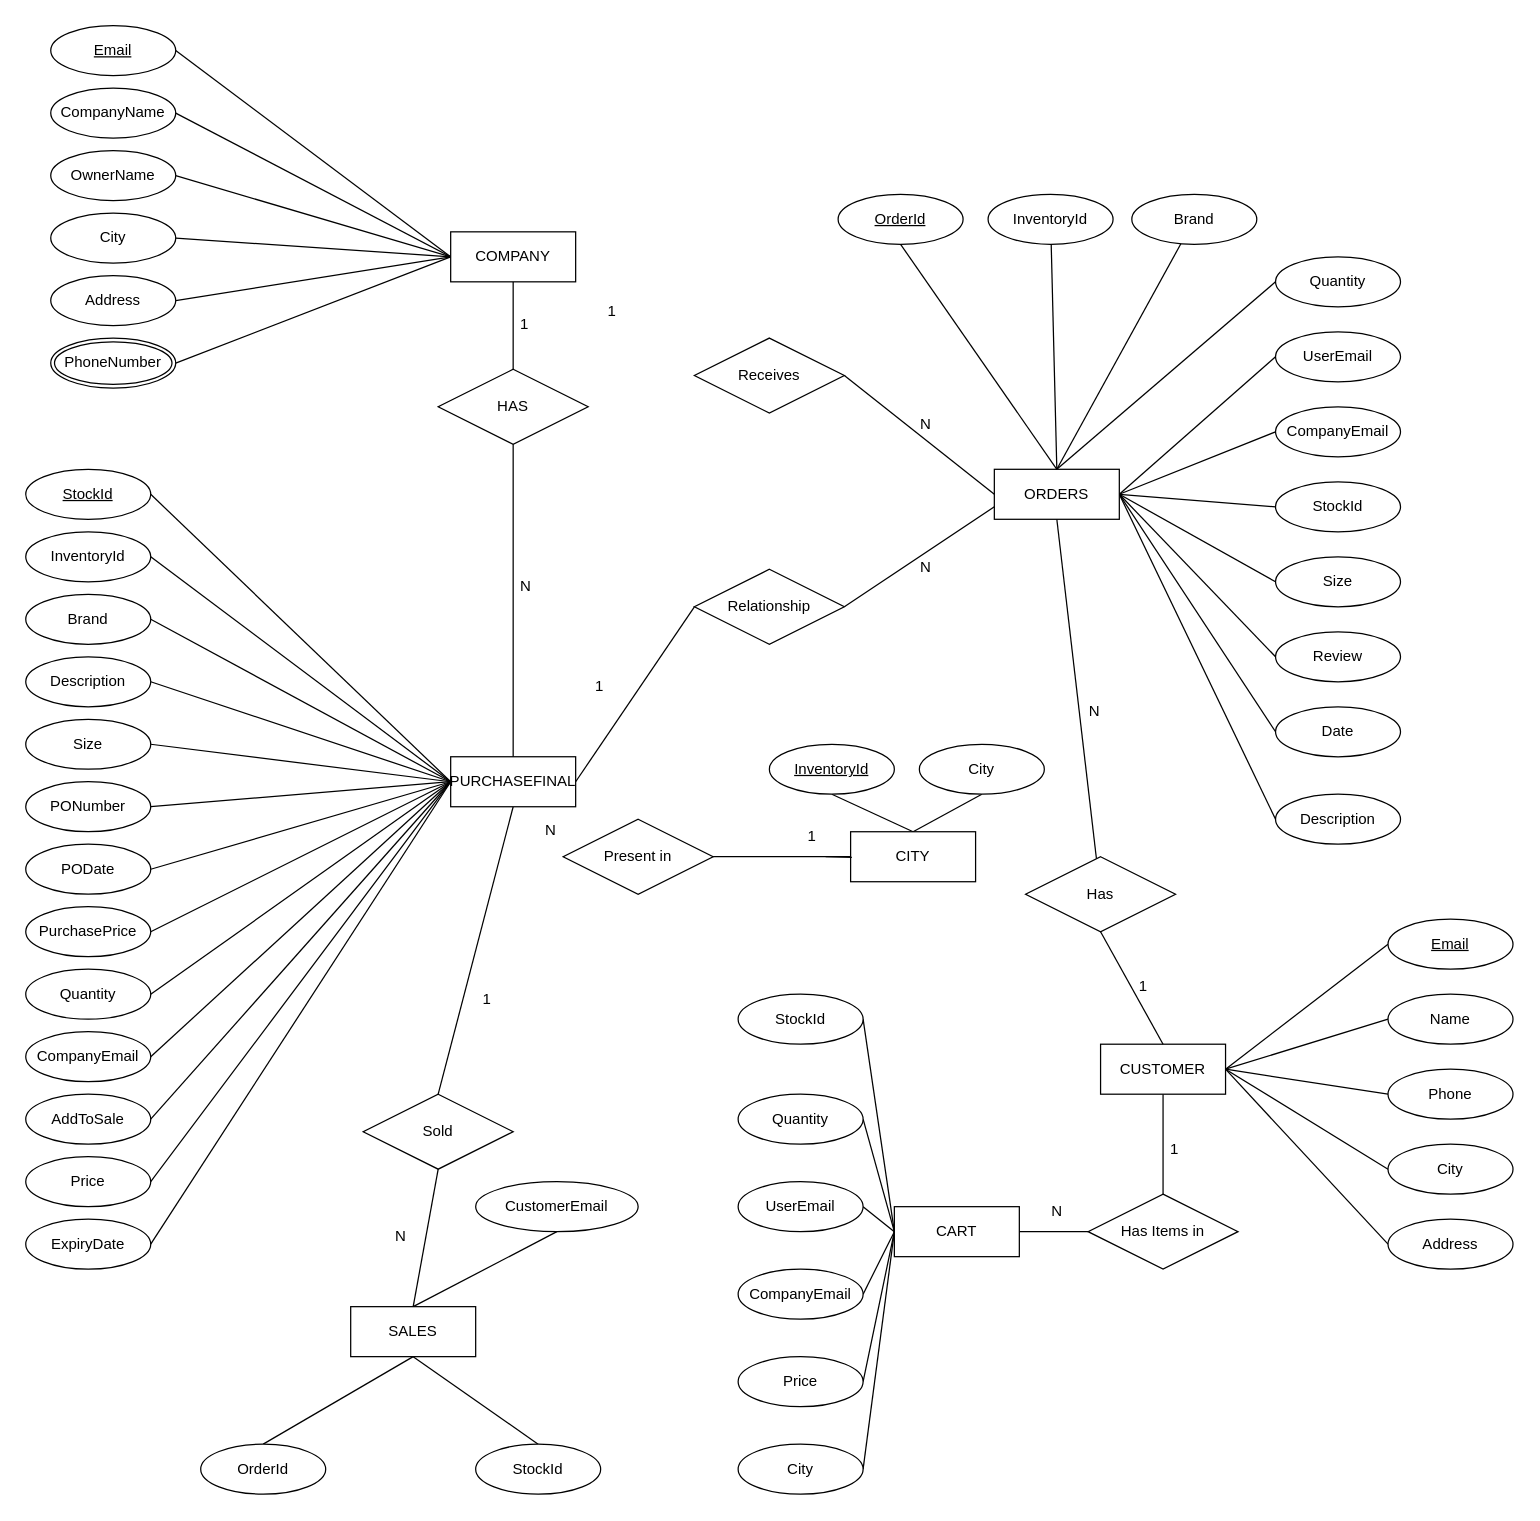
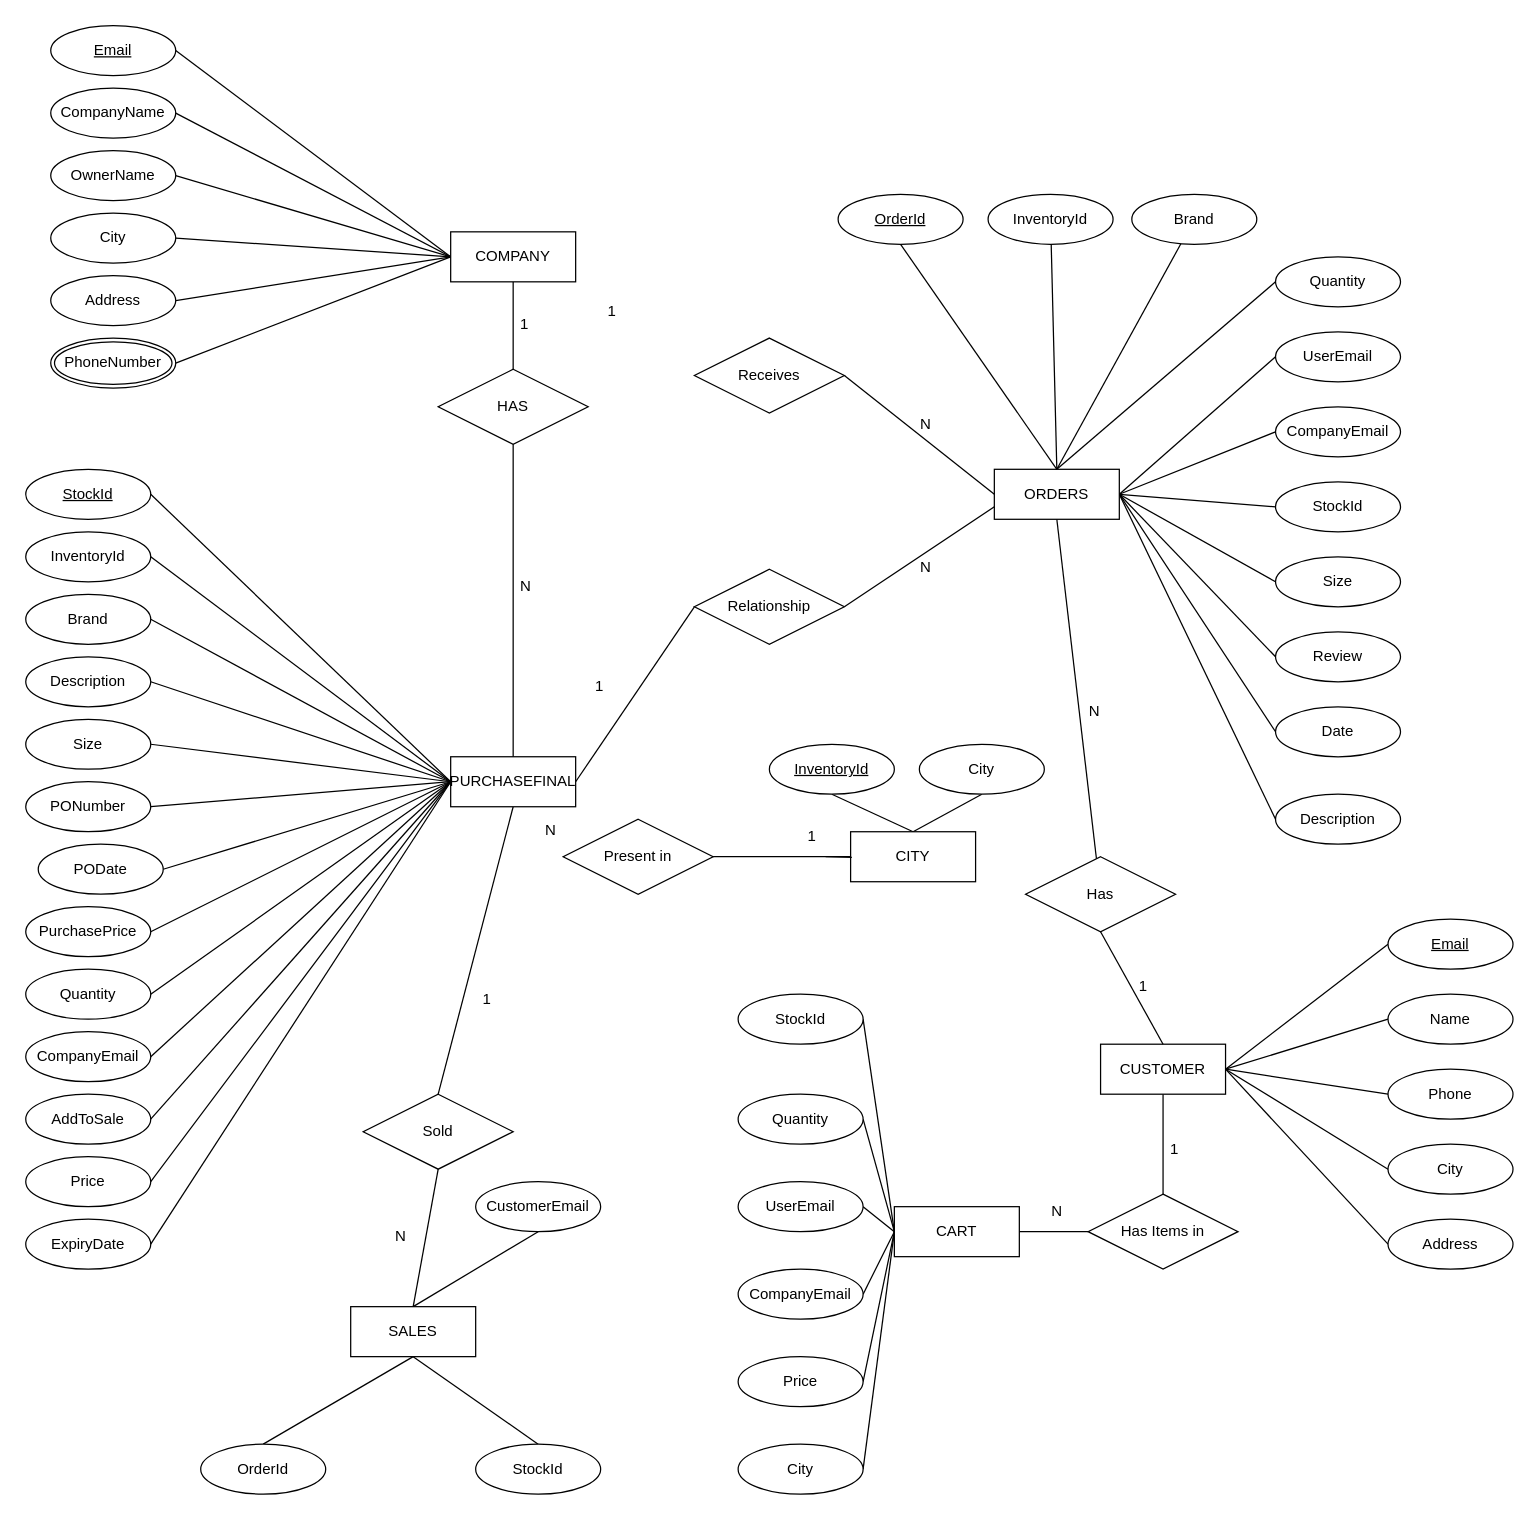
node "PODate": moved (88, 869) -> (101, 869)
node "CustomerEmail": size 163x50 -> 125x50
